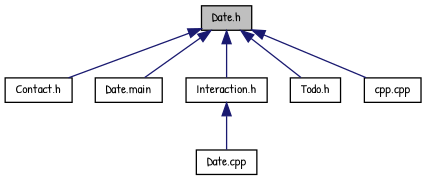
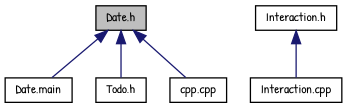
edge "Interaction.h" -> "Date.h": removed
node "Contact.h": removed
node "Date.cpp": label "Date.cpp" -> "Interaction.cpp"
